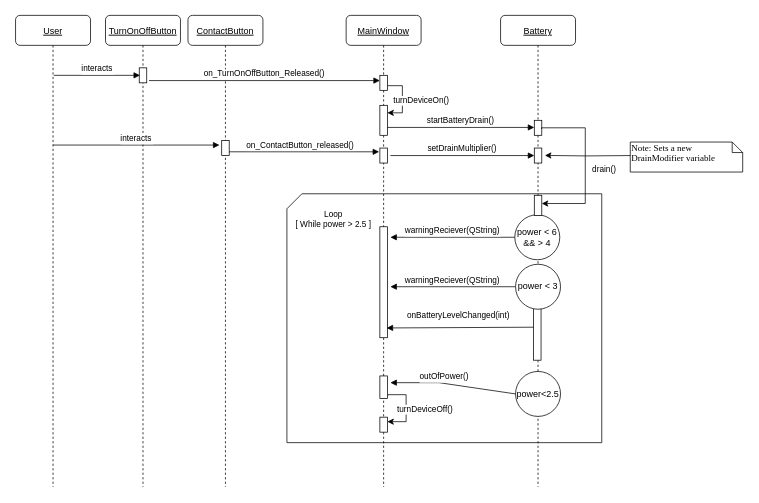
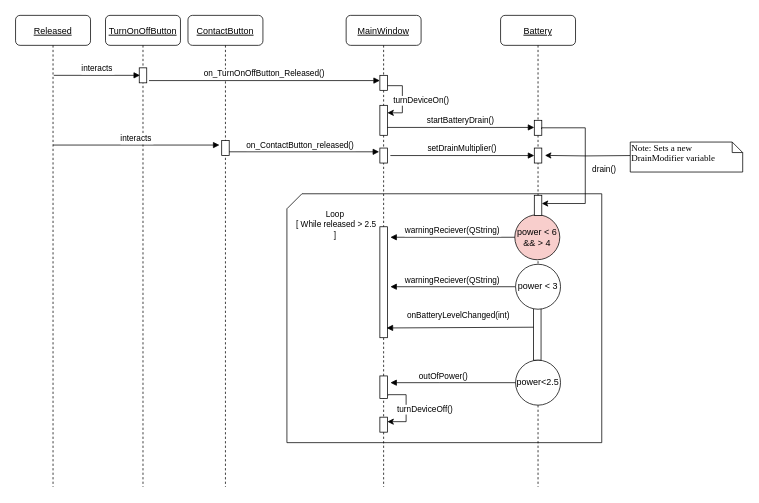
node "User": label "User" -> "Released"
node "Loop [ While power > 2.5 ]": label "Loop [ While power > 2.5 ]" -> "Loop [ While released > 2.5 ]"
node "power < 6 && > 4": fillcolor #ffffff -> #f8cecc
node "power<2.5": moved (538, 394) -> (538, 383)
